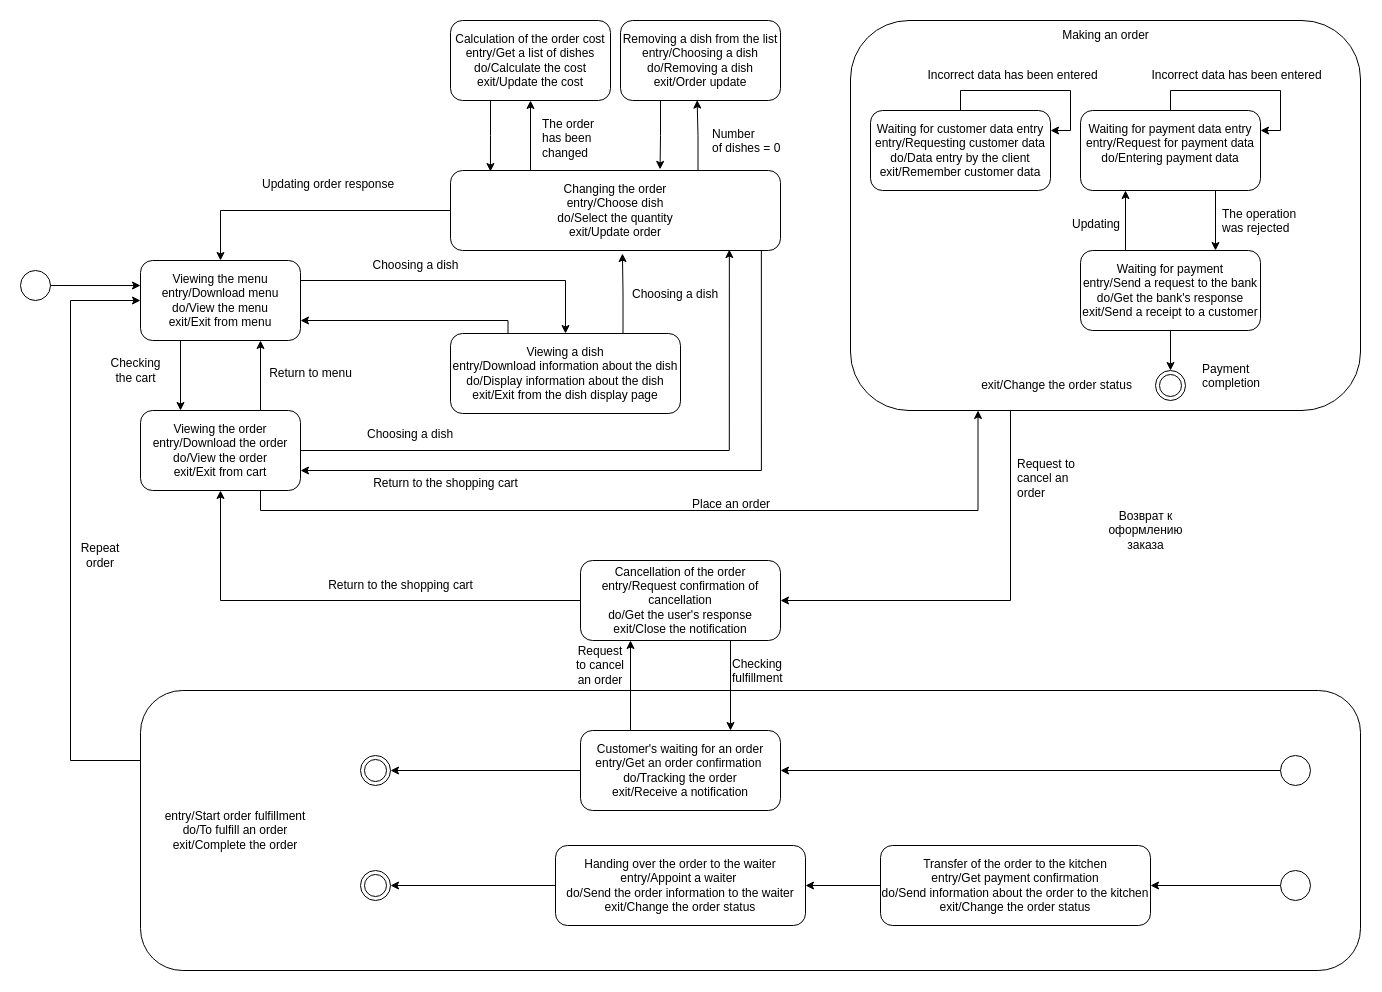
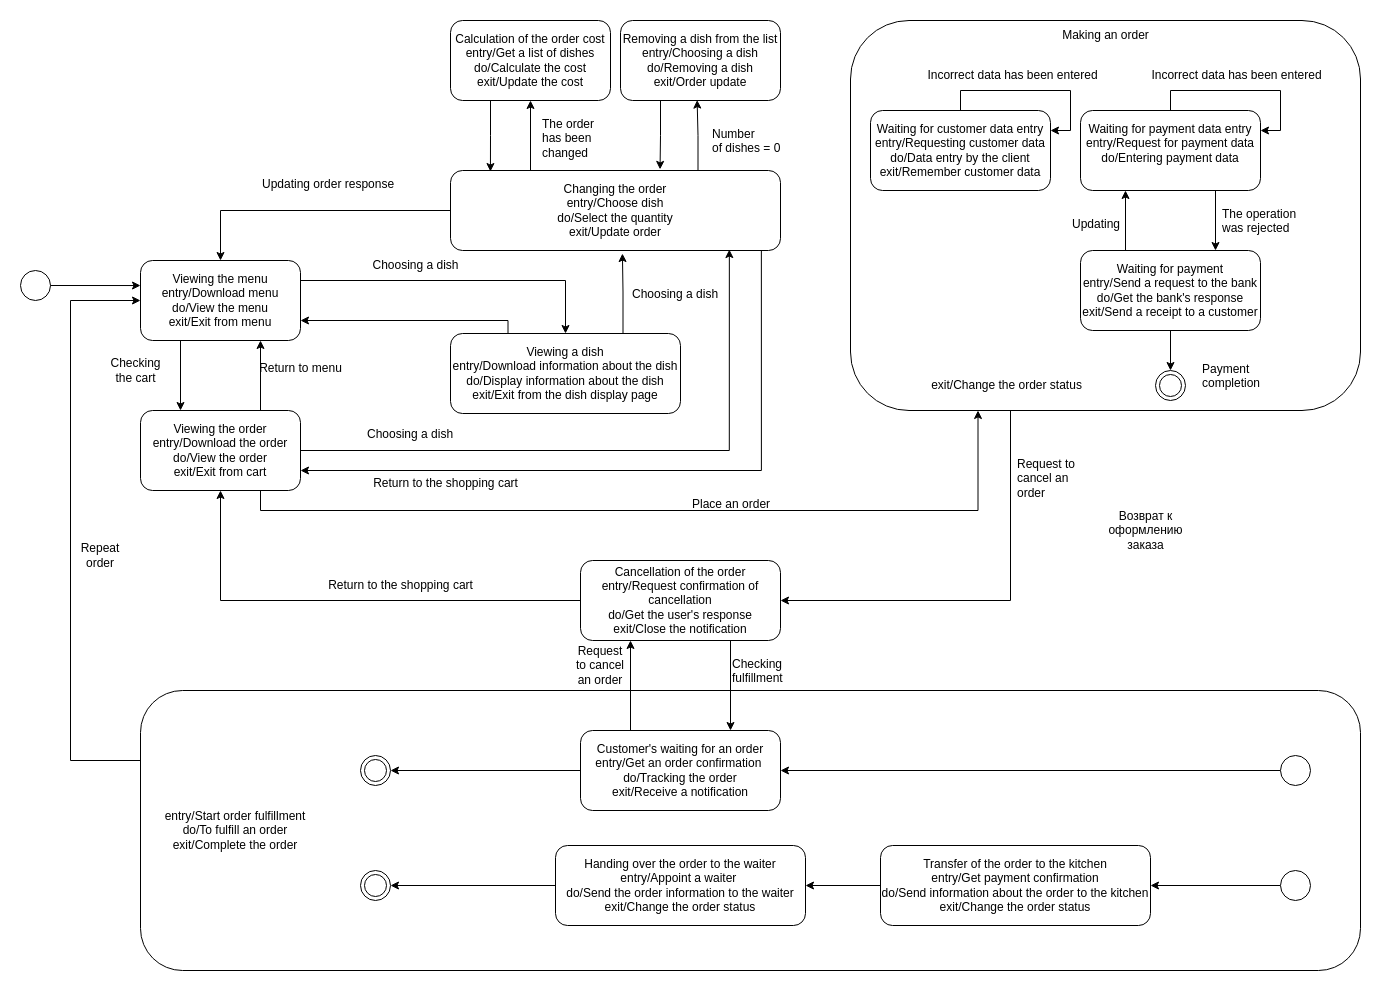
node "Return to menu": moved (311, 374) -> (301, 369)
node "exit/Change the order status": moved (1057, 386) -> (1007, 386)
